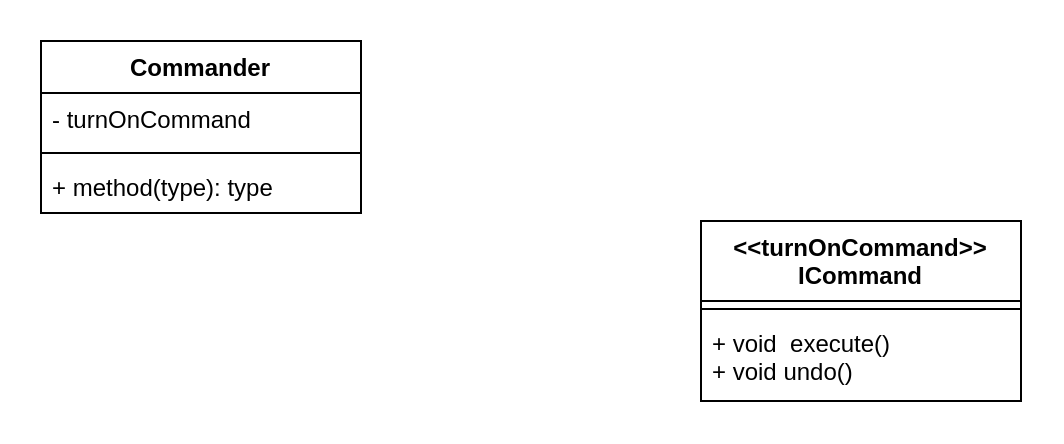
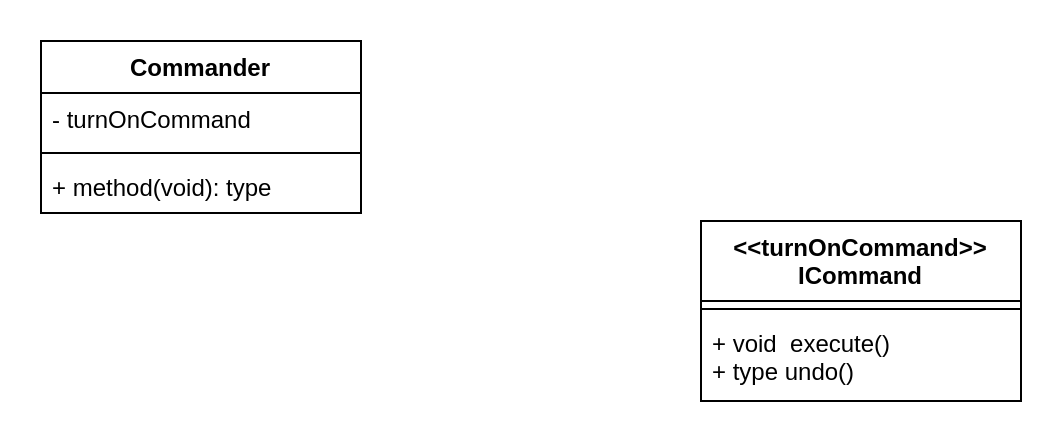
node "+ method(type): type": label "+ method(type): type" -> "+ method(void): type"
node "+ void execute() + void undo()": label "+ void execute() + void undo()" -> "+ void execute() + type undo()"
